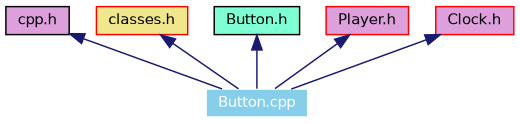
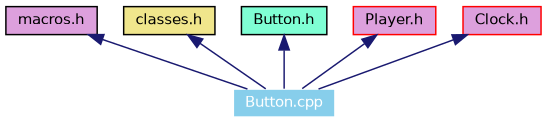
node "cpp.h": label "cpp.h" -> "macros.h"
node "classes.h": color red -> black
